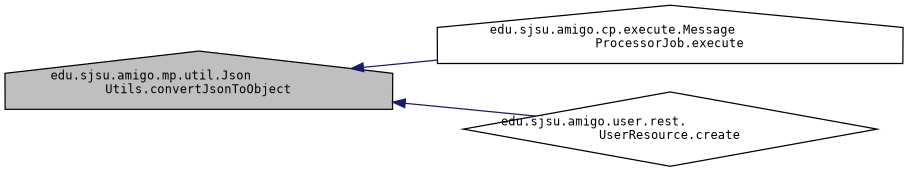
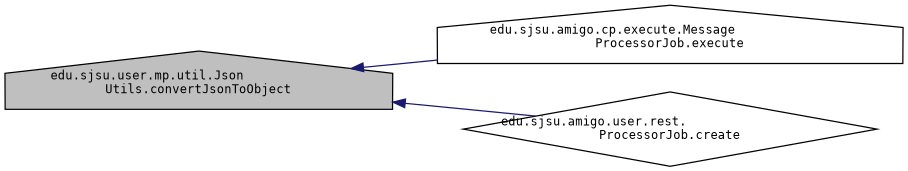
node "edu.sjsu.amigo.mp.util.Json Utils.convertJsonToObject": label "edu.sjsu.amigo.mp.util.Json Utils.convertJsonToObject" -> "edu.sjsu.user.mp.util.Json Utils.convertJsonToObject"
node "edu.sjsu.amigo.user.rest. UserResource.create": label "edu.sjsu.amigo.user.rest. UserResource.create" -> "edu.sjsu.amigo.user.rest. ProcessorJob.create"
